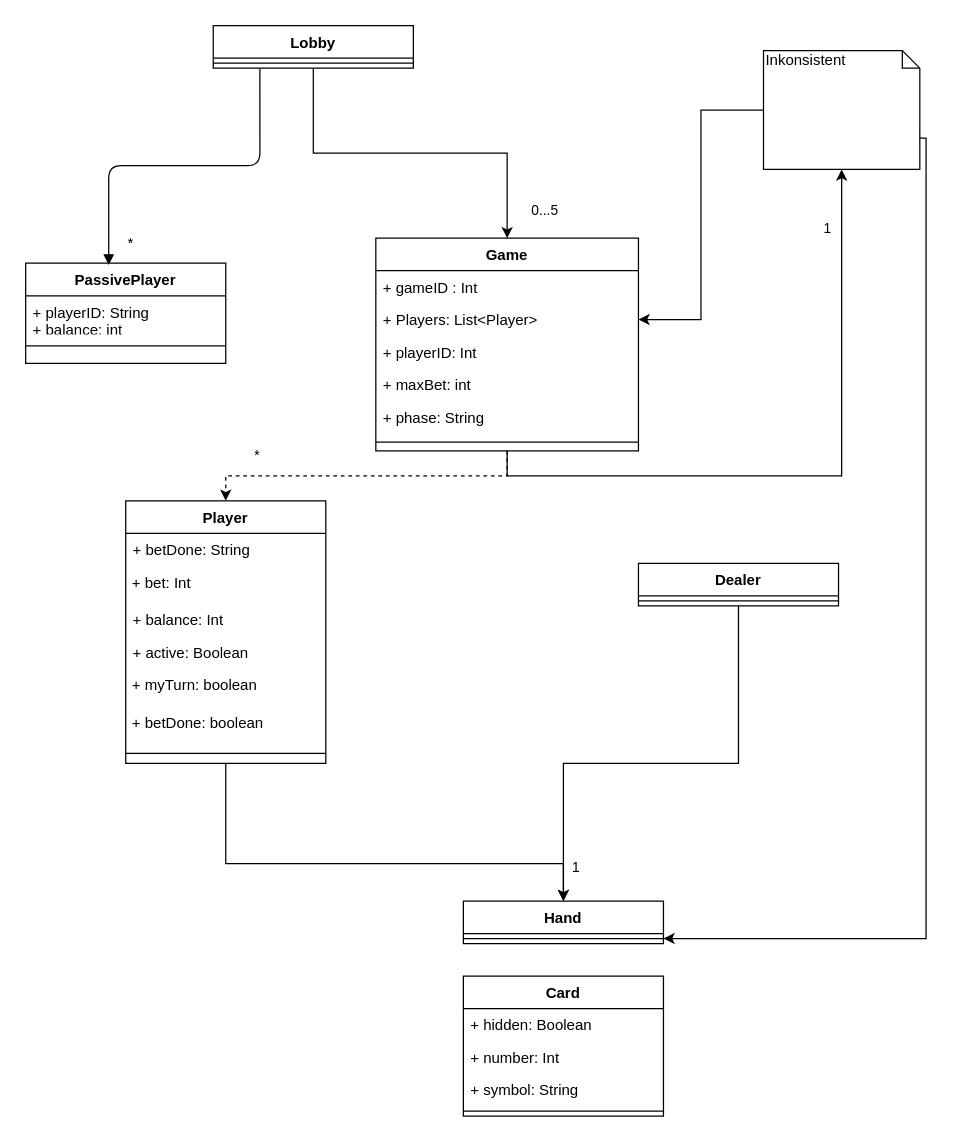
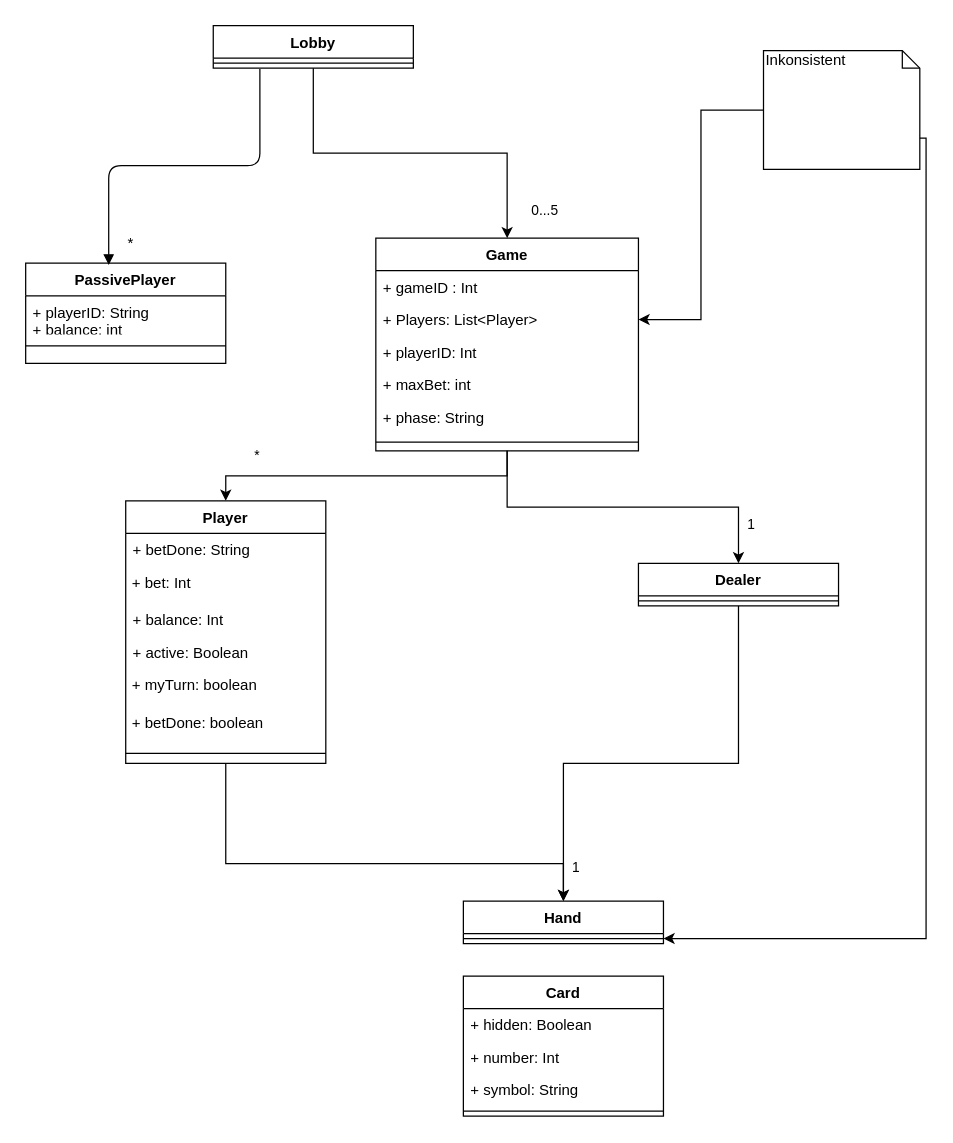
edge "Game" -> "Player": style dashed -> solid
edge "Game" -> "Inkonsistent": now "Game" -> "Dealer"
